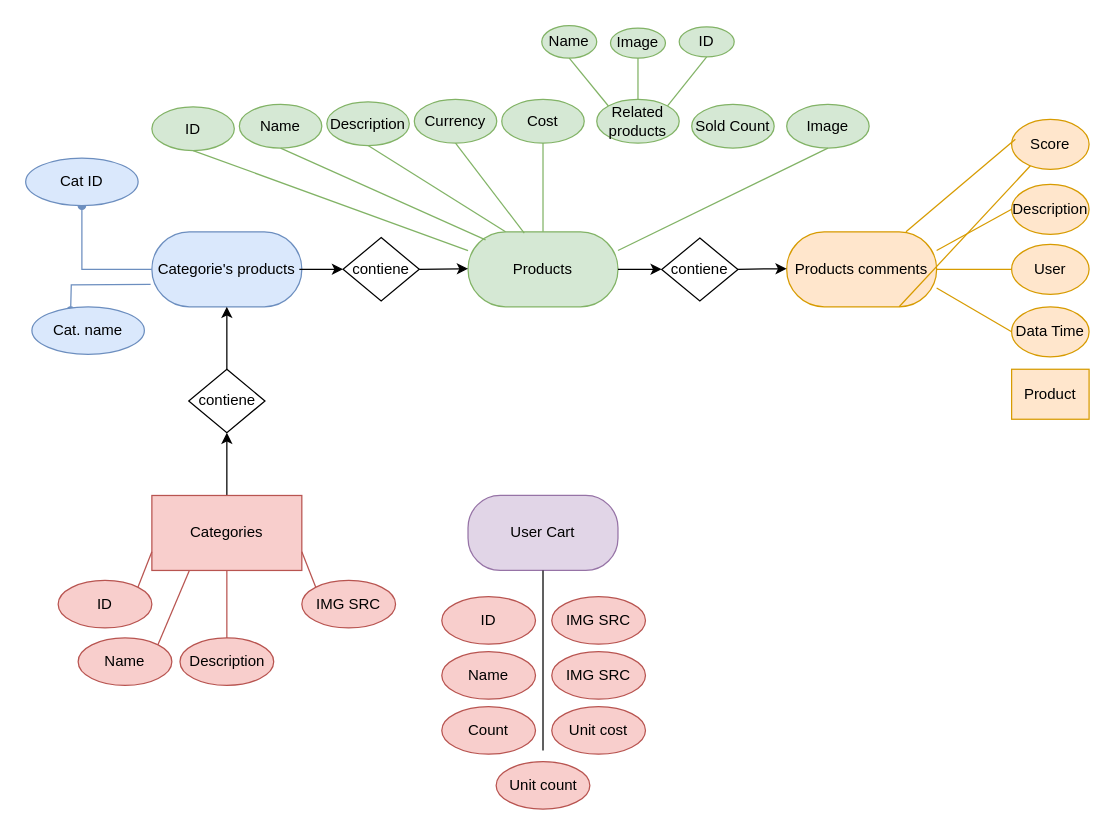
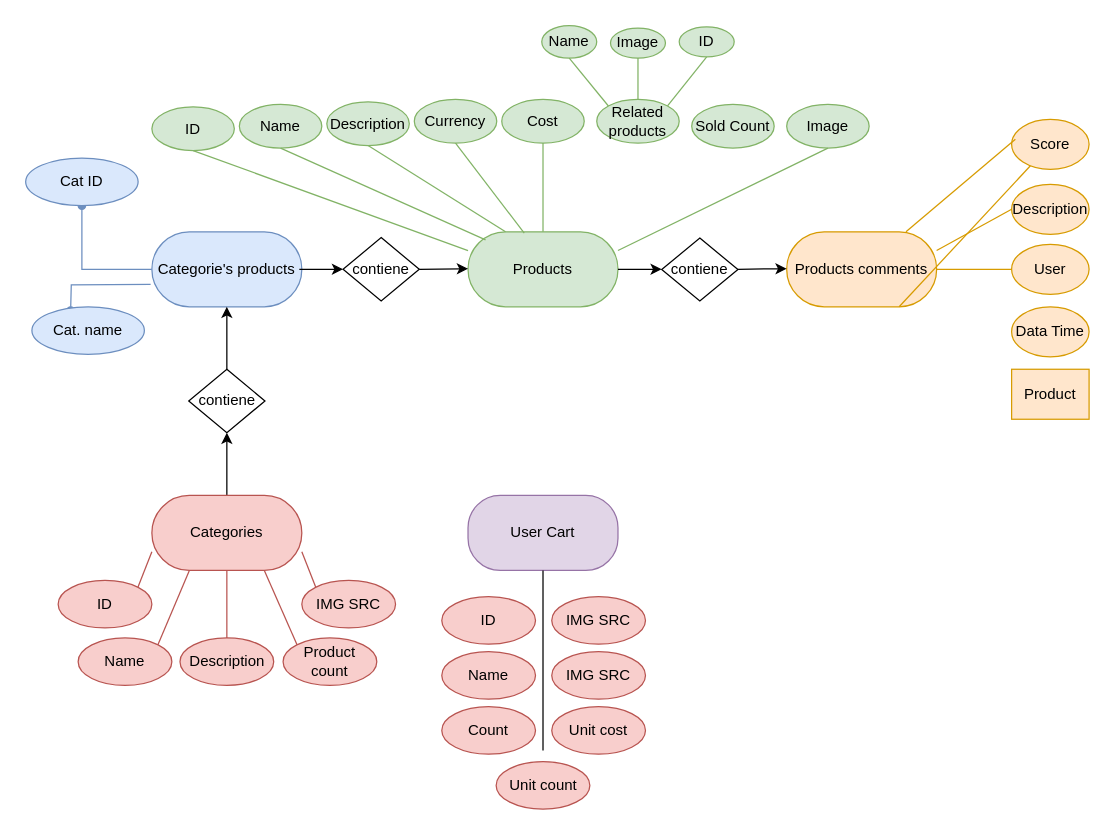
edge "Products comments" -- "Data Time": removed
node "Categories": shape rectangle -> rounded rectangle
edge "Categories" -- "Product count": added
node "Product count": added
